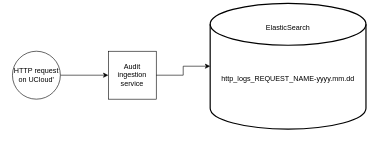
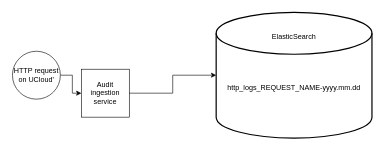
node "ElasticSearch http_logs_REQUEST_NAME-yyyy.mm.dd": moved (288, 66) -> (294, 75)
node "Audit ingestion service": moved (132, 75) -> (105, 93)
